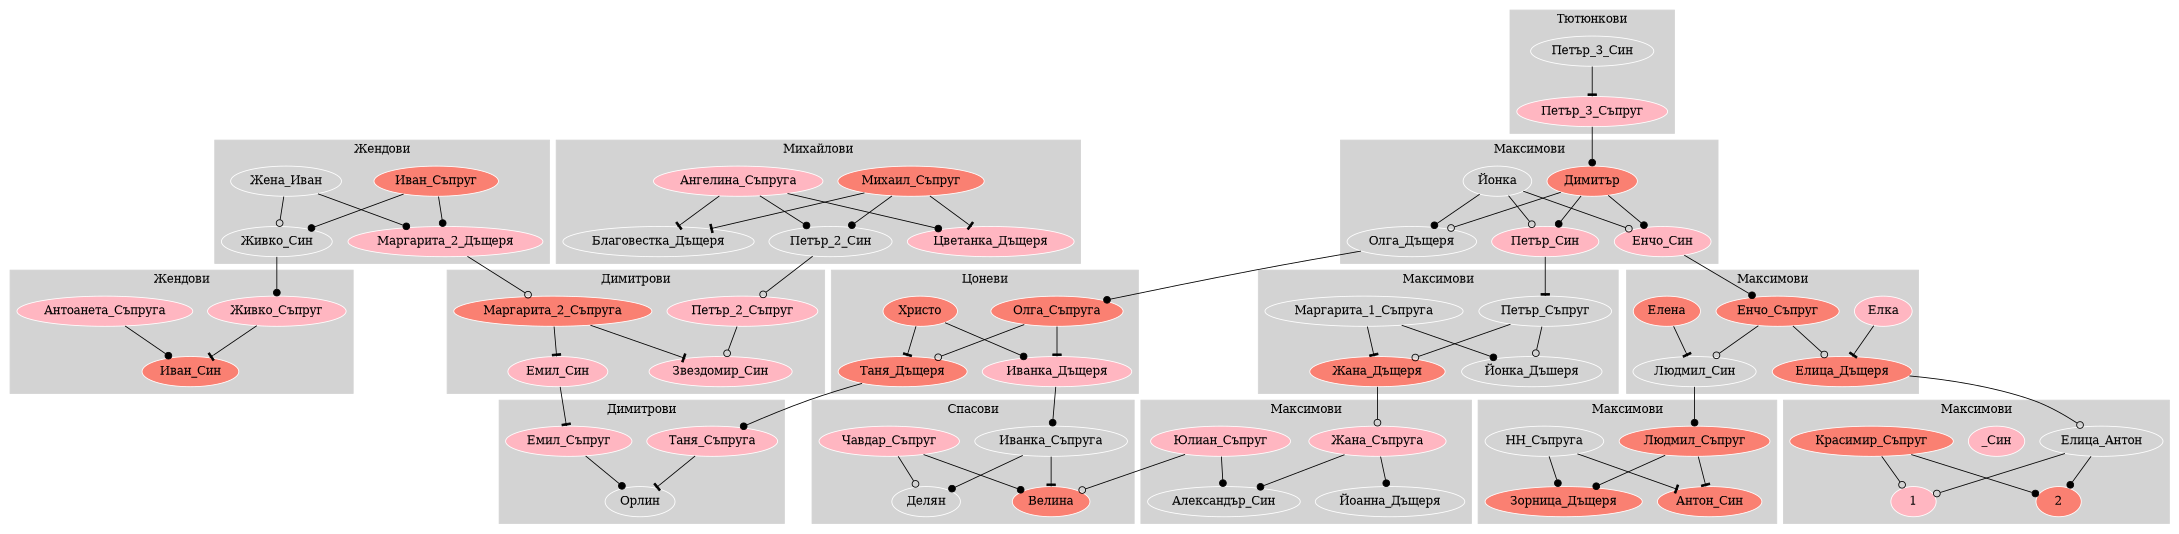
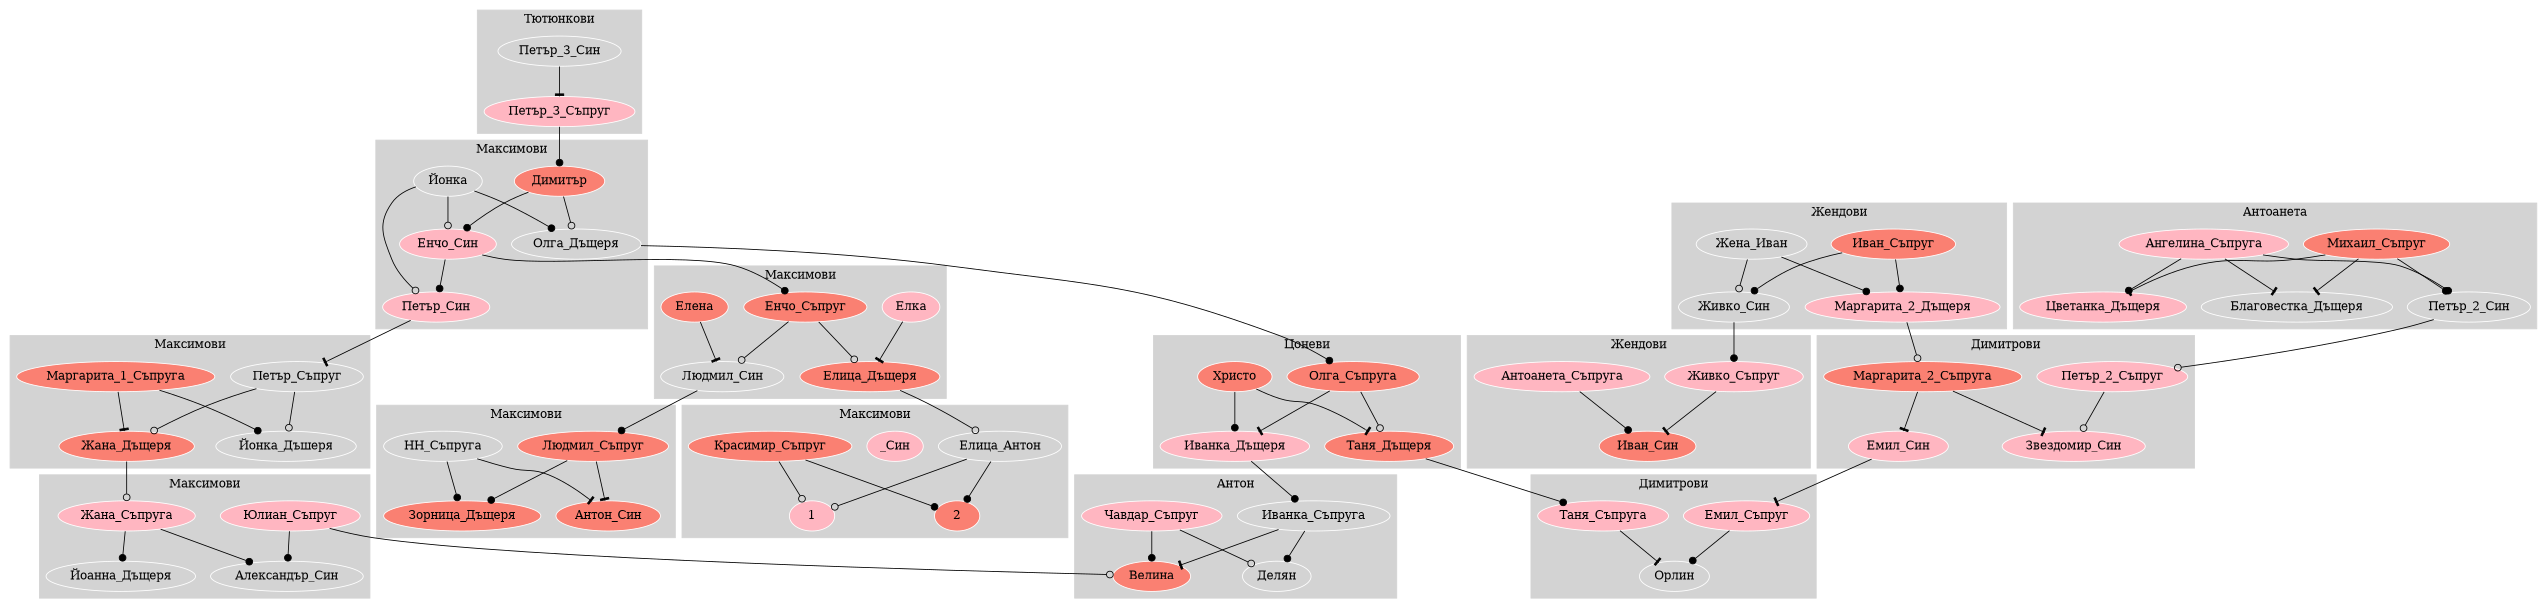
cluster "Михайлови": label "Михайлови" -> "Антоанета"
edge "Димитър" -> "Петър_Син": now "Енчо_Син" -> "Петър_Син"
node "Маргарита_1_Съпруга": fillcolor lightgrey -> salmon
cluster "Спасови": label "Спасови" -> "Антон"
